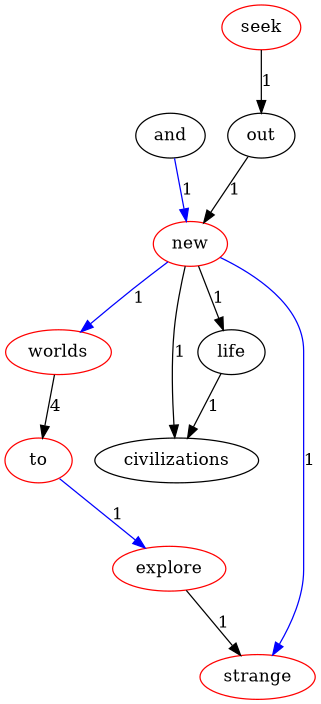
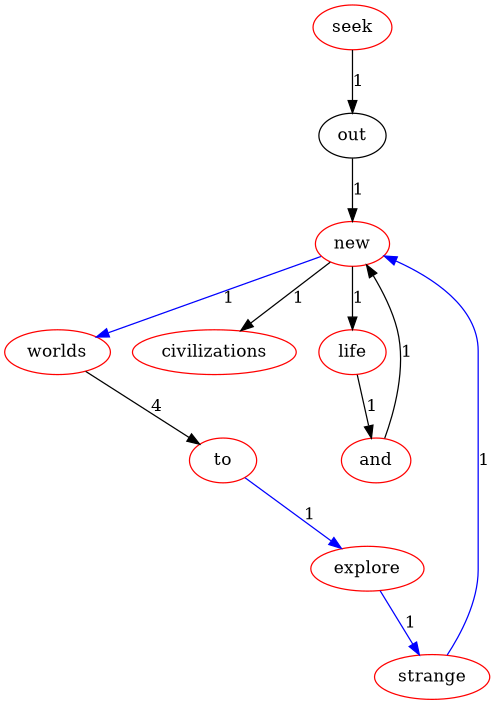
node "and": color black -> red
edge "and" -> "new": color blue -> black
node "life": color black -> red
edge "life" -> "civilizations": now "life" -> "and"
edge "new" -> "strange": reversed
node "civilizations": color black -> red
edge "explore" -> "strange": color black -> blue
